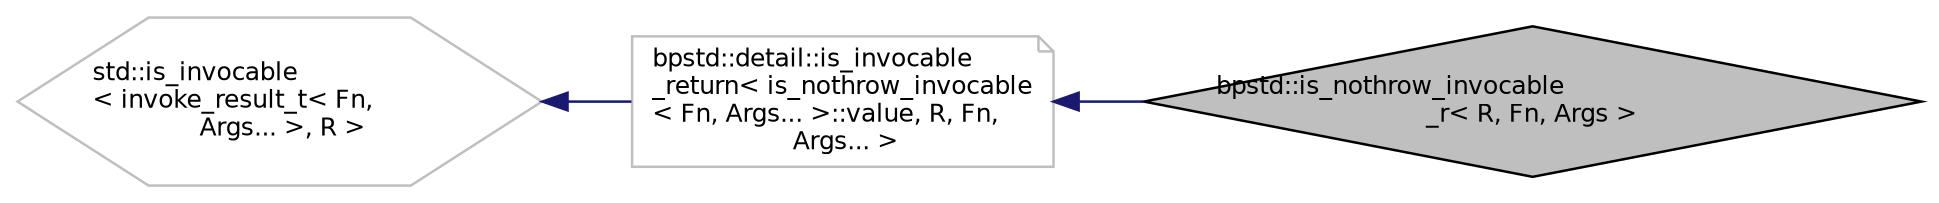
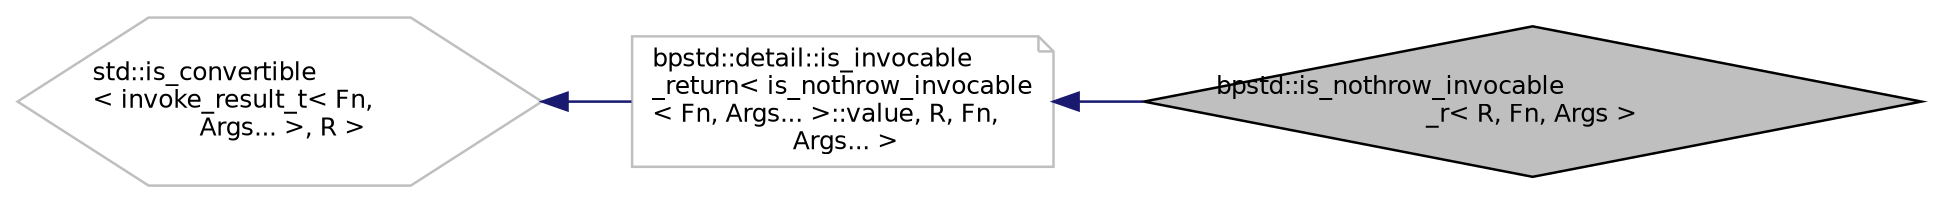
node "std::is_invocable < invoke_result_t< Fn, Args... >, R >": label "std::is_invocable < invoke_result_t< Fn, Args... >, R >" -> "std::is_convertible < invoke_result_t< Fn, Args... >, R >"
